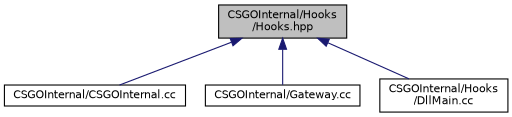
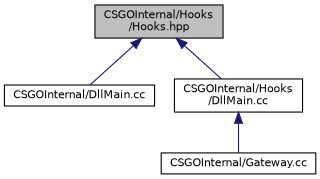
edge "CSGOInternal/Gateway.cc" -> "CSGOInternal/Hooks /Hooks.hpp": now "CSGOInternal/Gateway.cc" -> "CSGOInternal/Hooks /DllMain.cc"
node "CSGOInternal/CSGOInternal.cc": label "CSGOInternal/CSGOInternal.cc" -> "CSGOInternal/DllMain.cc"
